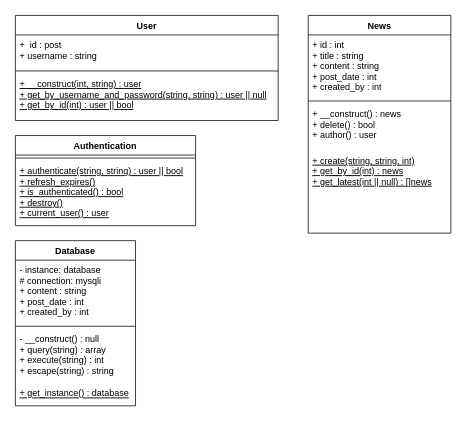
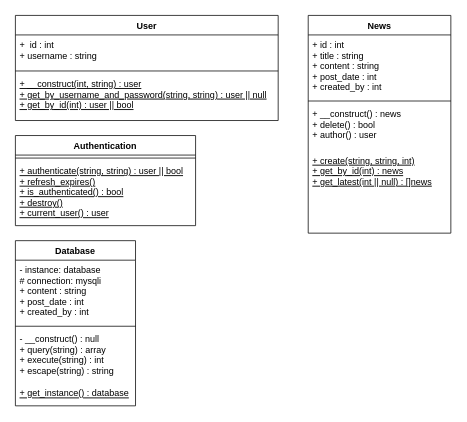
node "+ id : post + username : string": label "+ id : post + username : string" -> "+ id : int + username : string"
